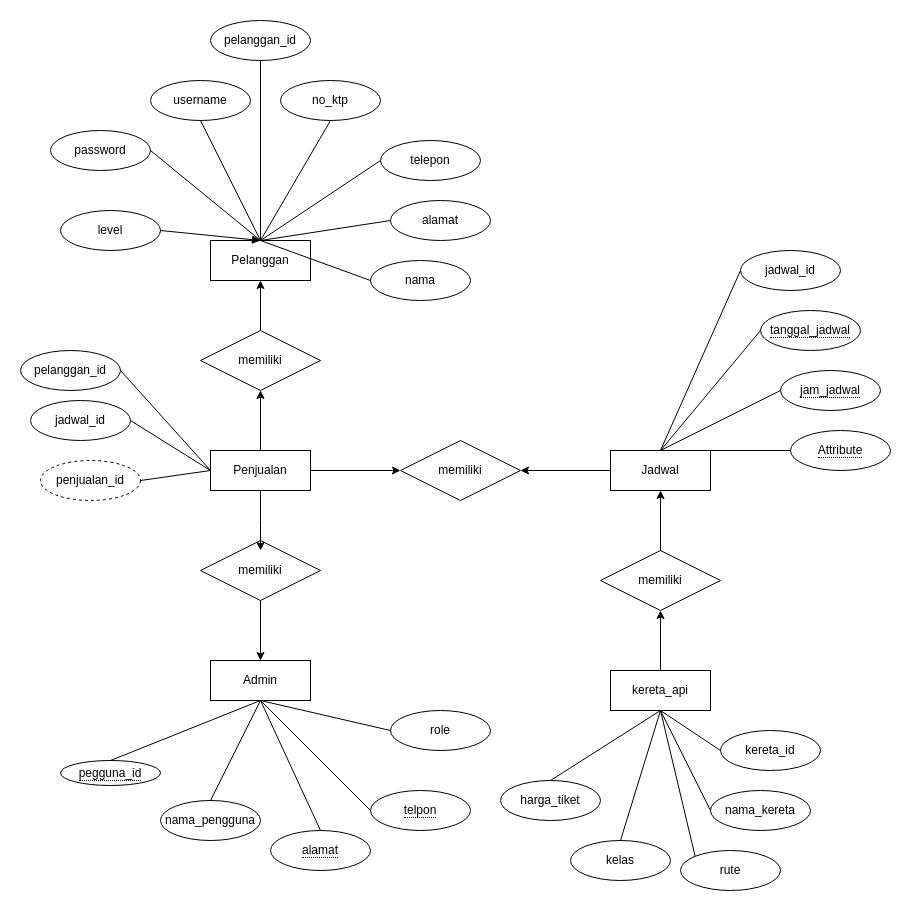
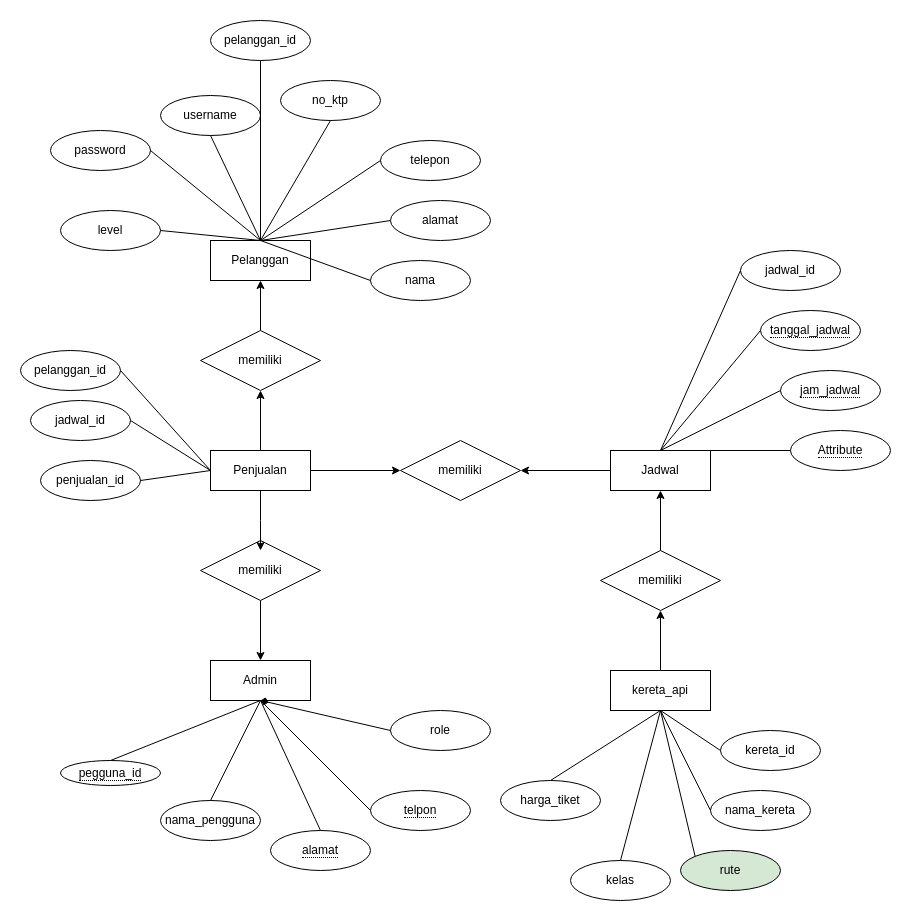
node "username": moved (201, 101) -> (211, 116)
edge "level" -> "Pelanggan": arrowhead block -> none
node "penjualan_id": style dashed -> solid
edge "Admin" -- "role": arrowhead none -> diamond
node "kelas": moved (621, 861) -> (621, 881)
node "rute": fillcolor #ffffff -> #d5e8d4
